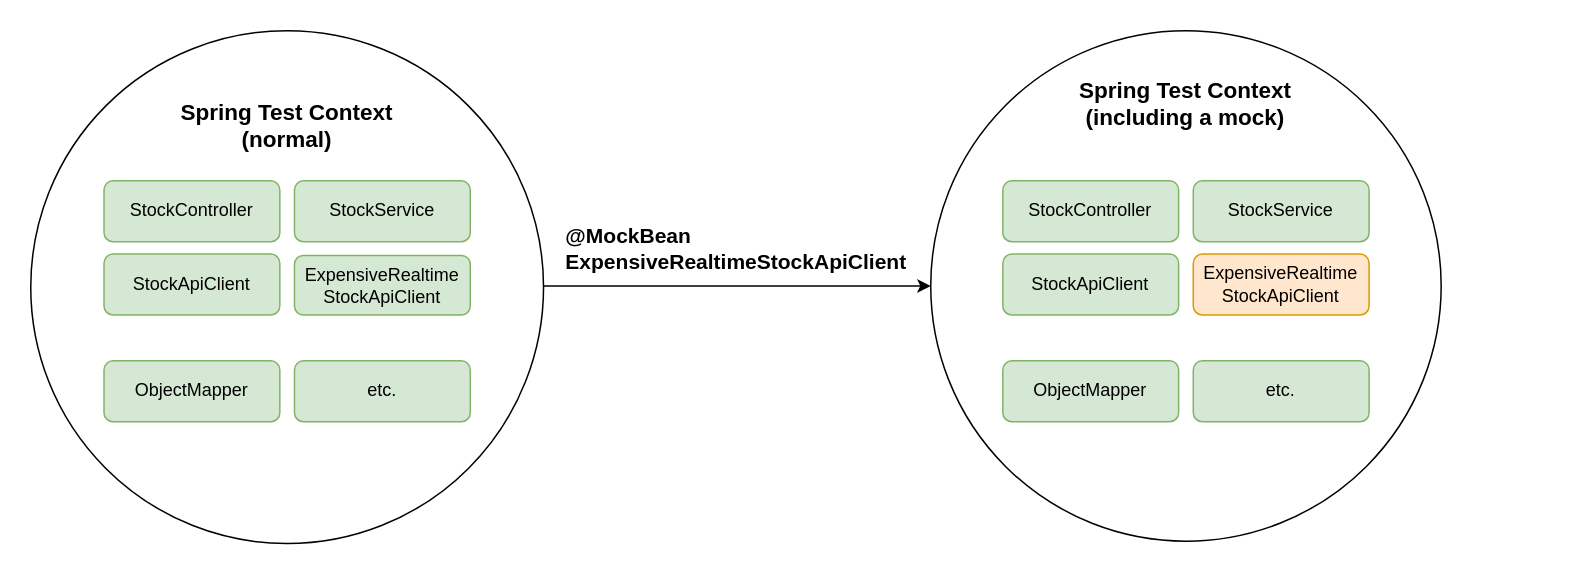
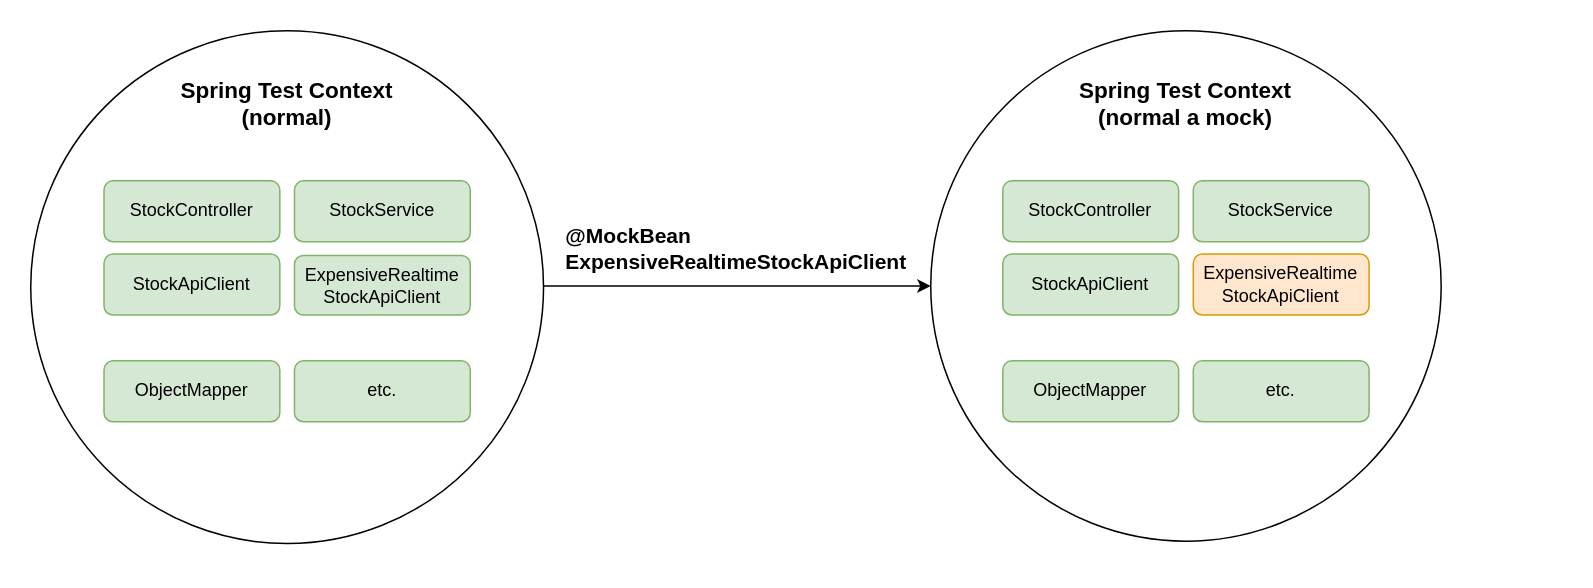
node "Spring Test Context (including a mock)": label "Spring Test Context (including a mock)" -> "Spring Test Context (normal a mock)"
node "Spring Test Context (normal)": moved (287, 125) -> (287, 103)
